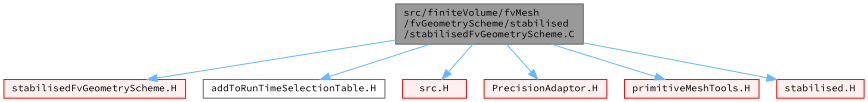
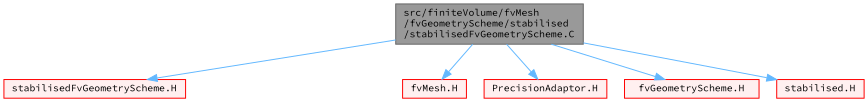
node "addToRunTimeSelectionTable.H": removed
node "src.H": label "src.H" -> "fvMesh.H"
node "primitiveMeshTools.H": label "primitiveMeshTools.H" -> "fvGeometryScheme.H"
